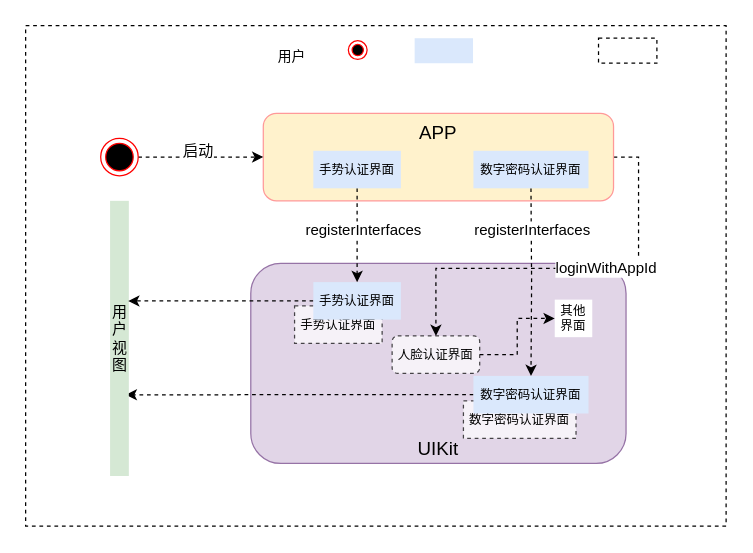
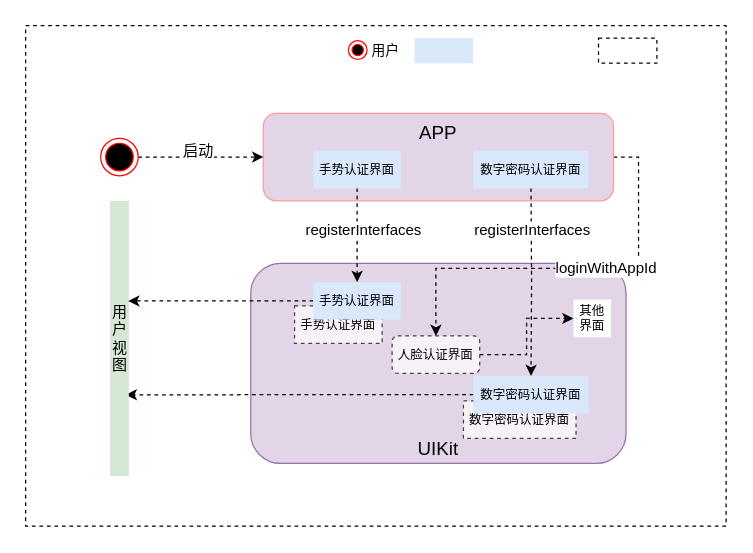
node "用户": moved (294, 57) -> (388, 51)
node "APP": fillcolor #fff2cc -> #e1d5e7
node "其他界面": moved (573, 318) -> (592, 318)
